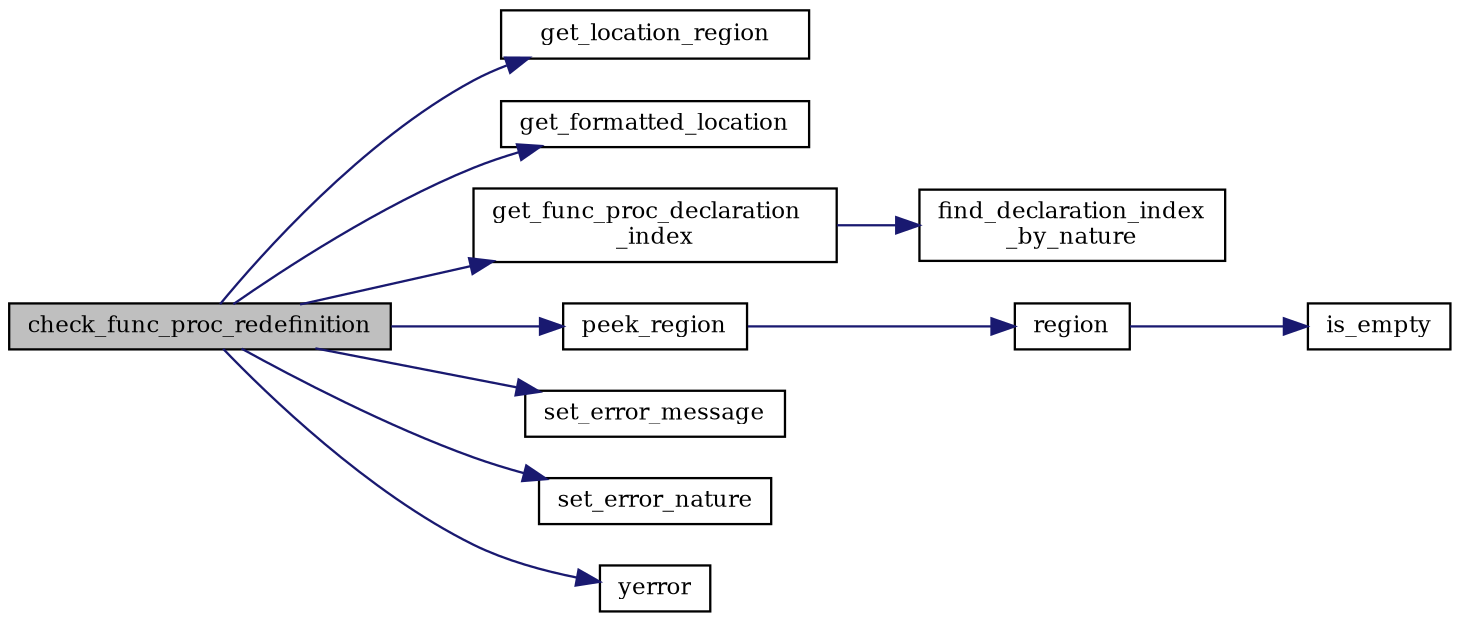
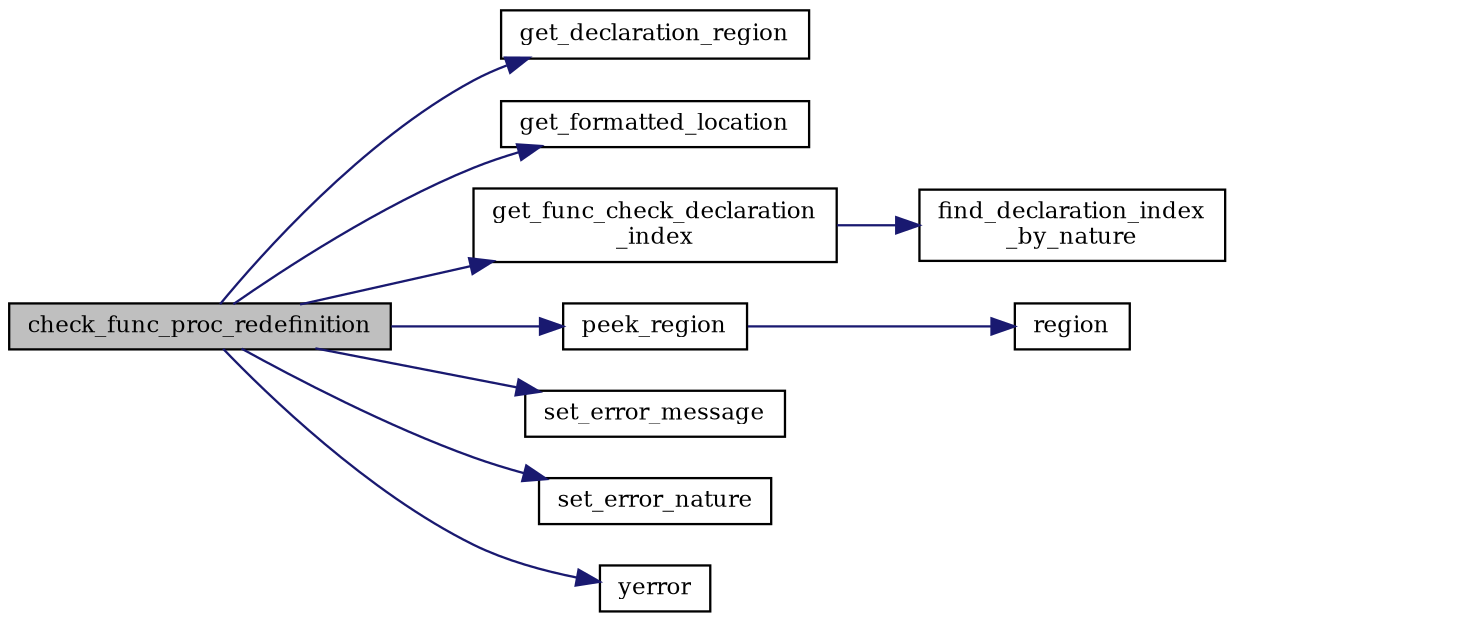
node "get_location_region": label "get_location_region" -> "get_declaration_region"
node "get_func_proc_declaration _index": label "get_func_proc_declaration _index" -> "get_func_check_declaration _index"
node "is_empty": removed
